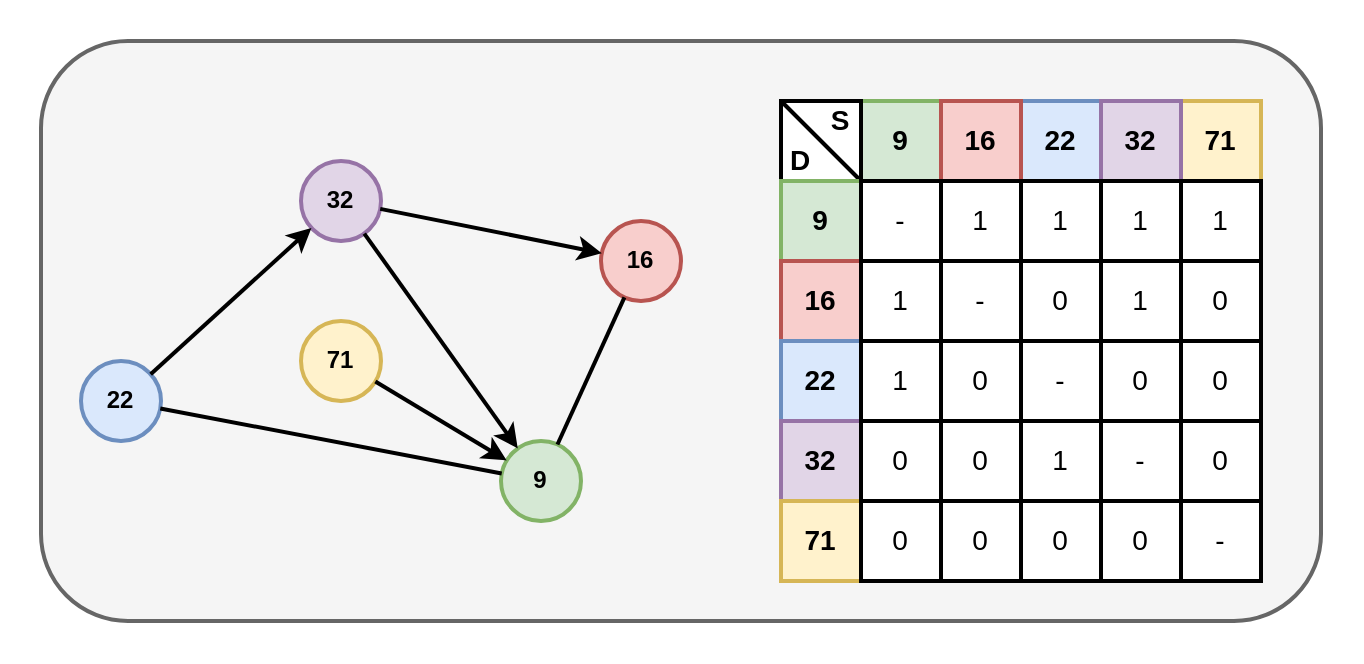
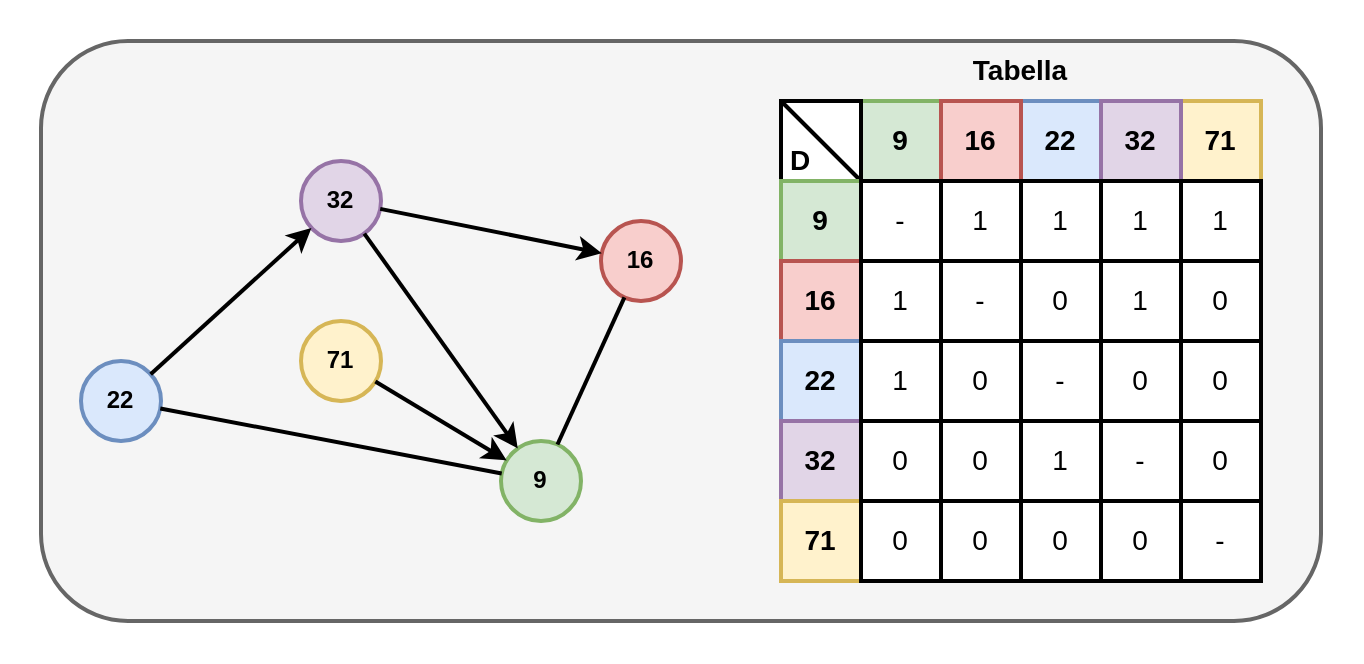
node "Tabella": added
node "S": removed
